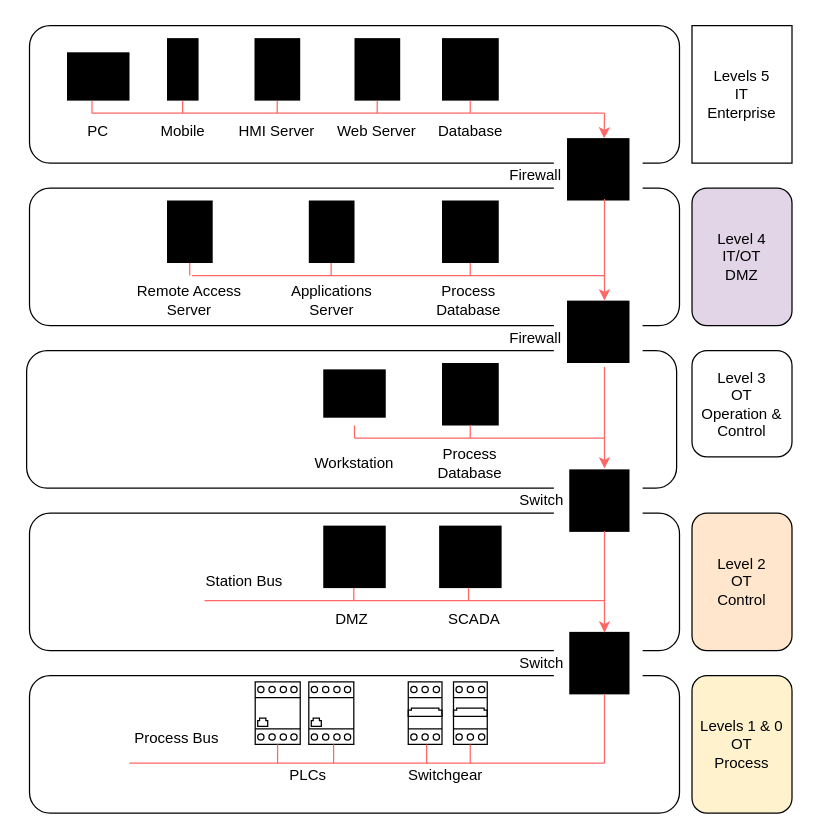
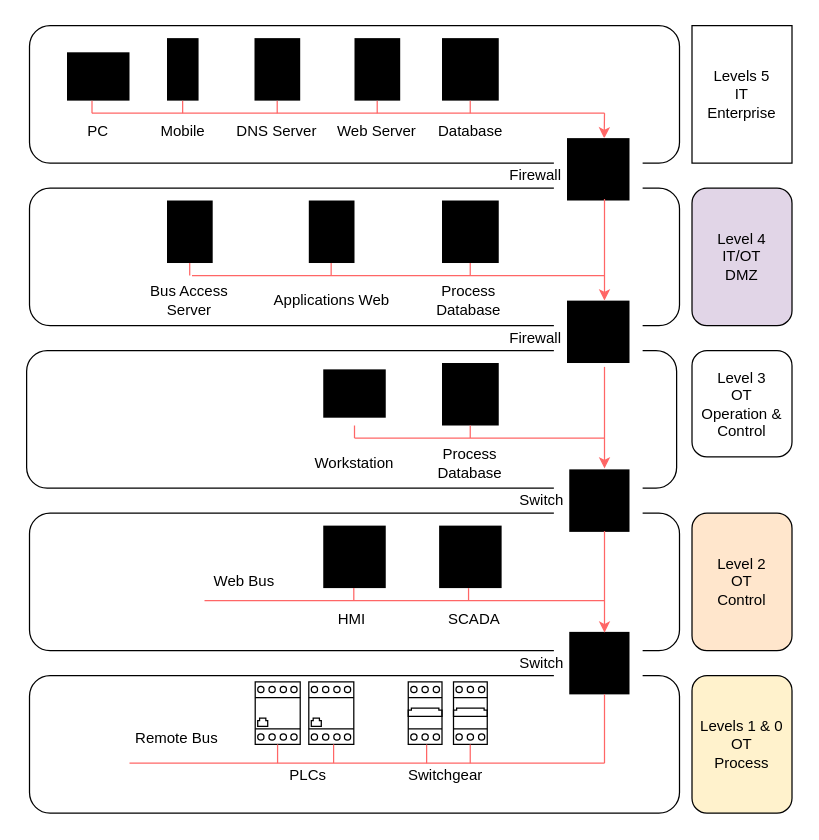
node "HMI Server": label "HMI Server" -> "DNS Server"
node "Remote Access Server": label "Remote Access Server" -> "Bus Access Server"
node "Applications Server": label "Applications Server" -> "Applications Web"
node "Station Bus": label "Station Bus" -> "Web Bus"
node "DMZ": label "DMZ" -> "HMI"
node "Process Bus": label "Process Bus" -> "Remote Bus"
